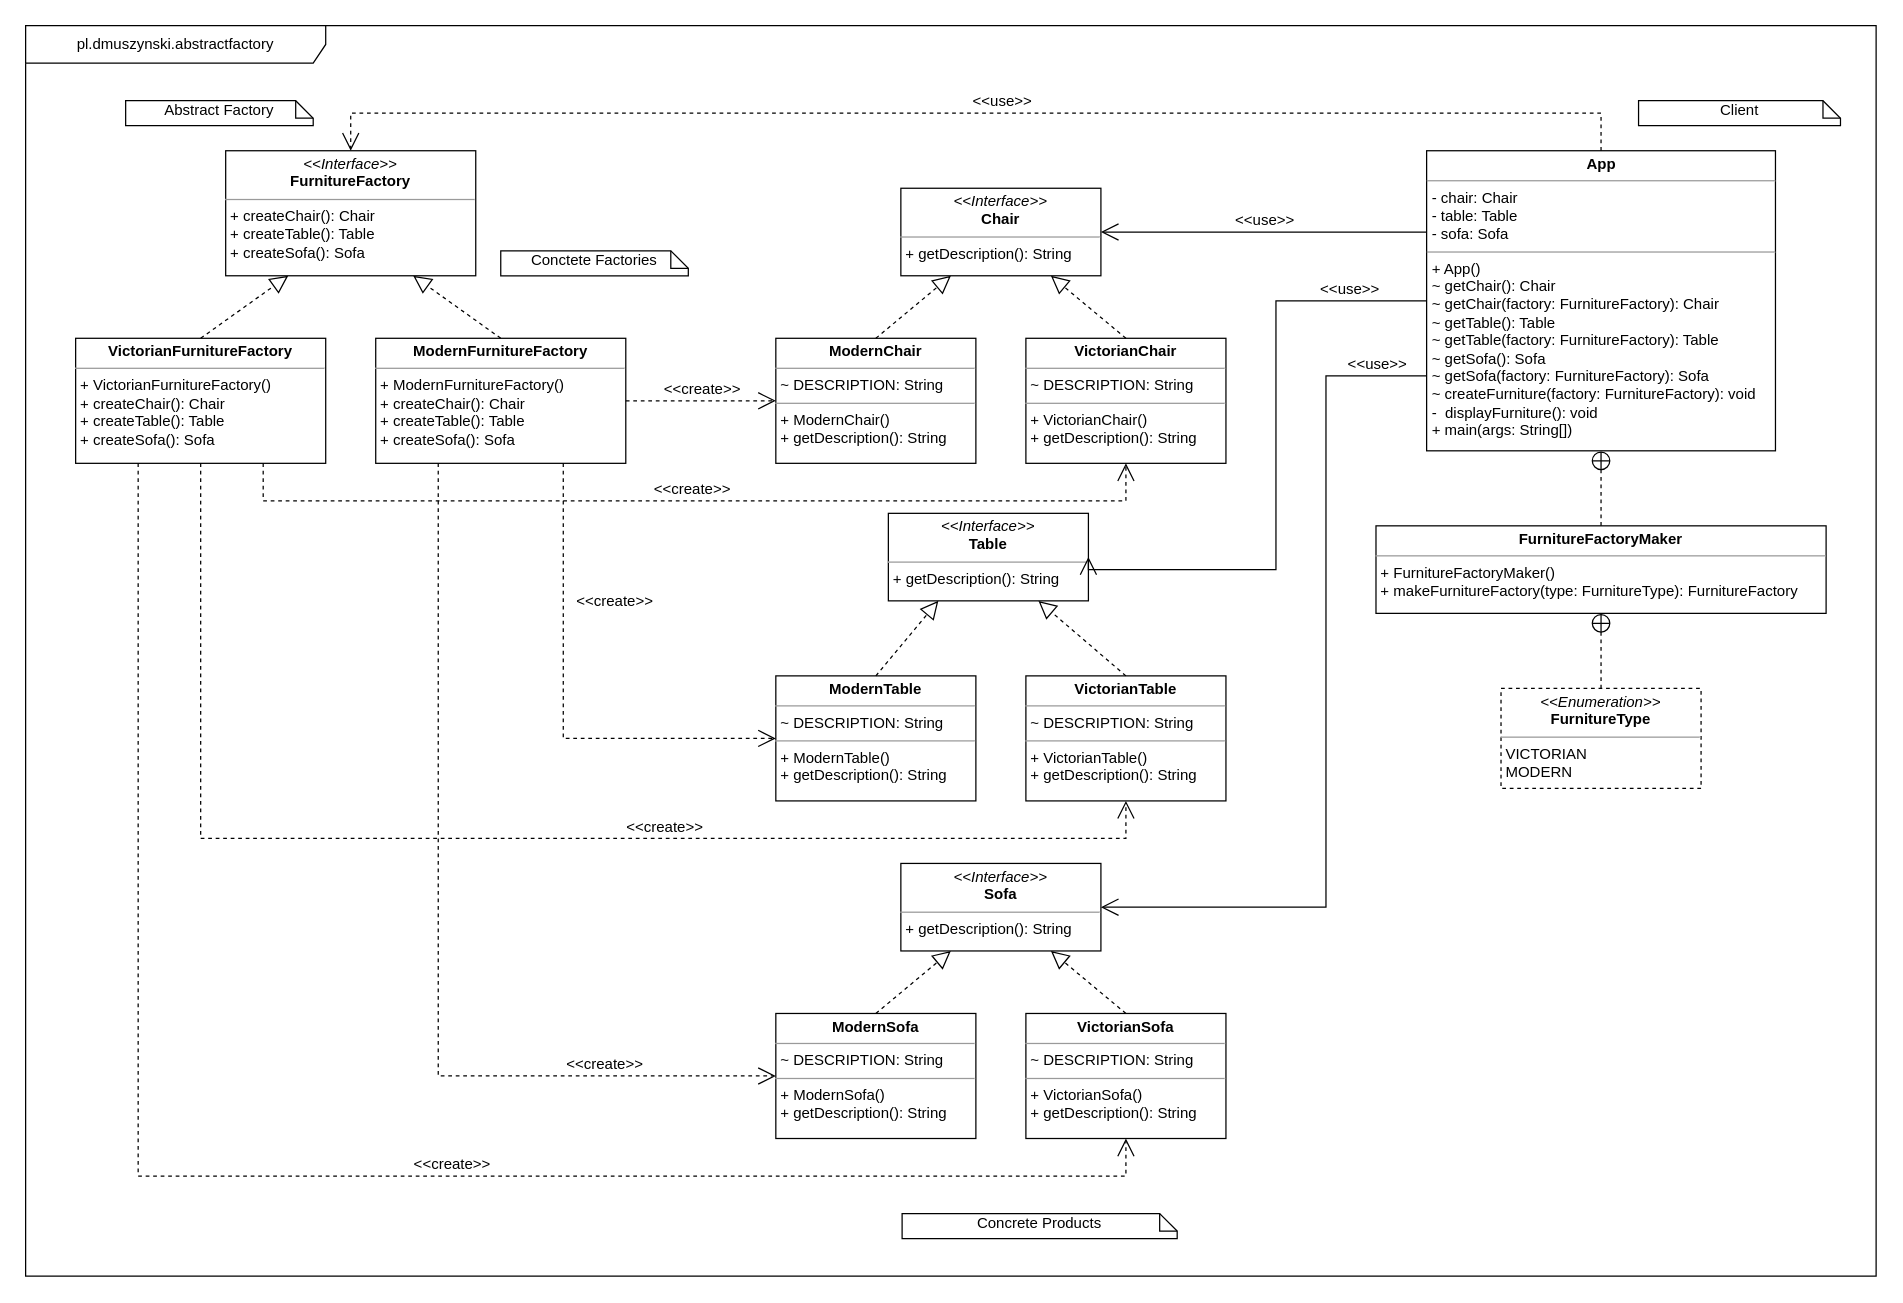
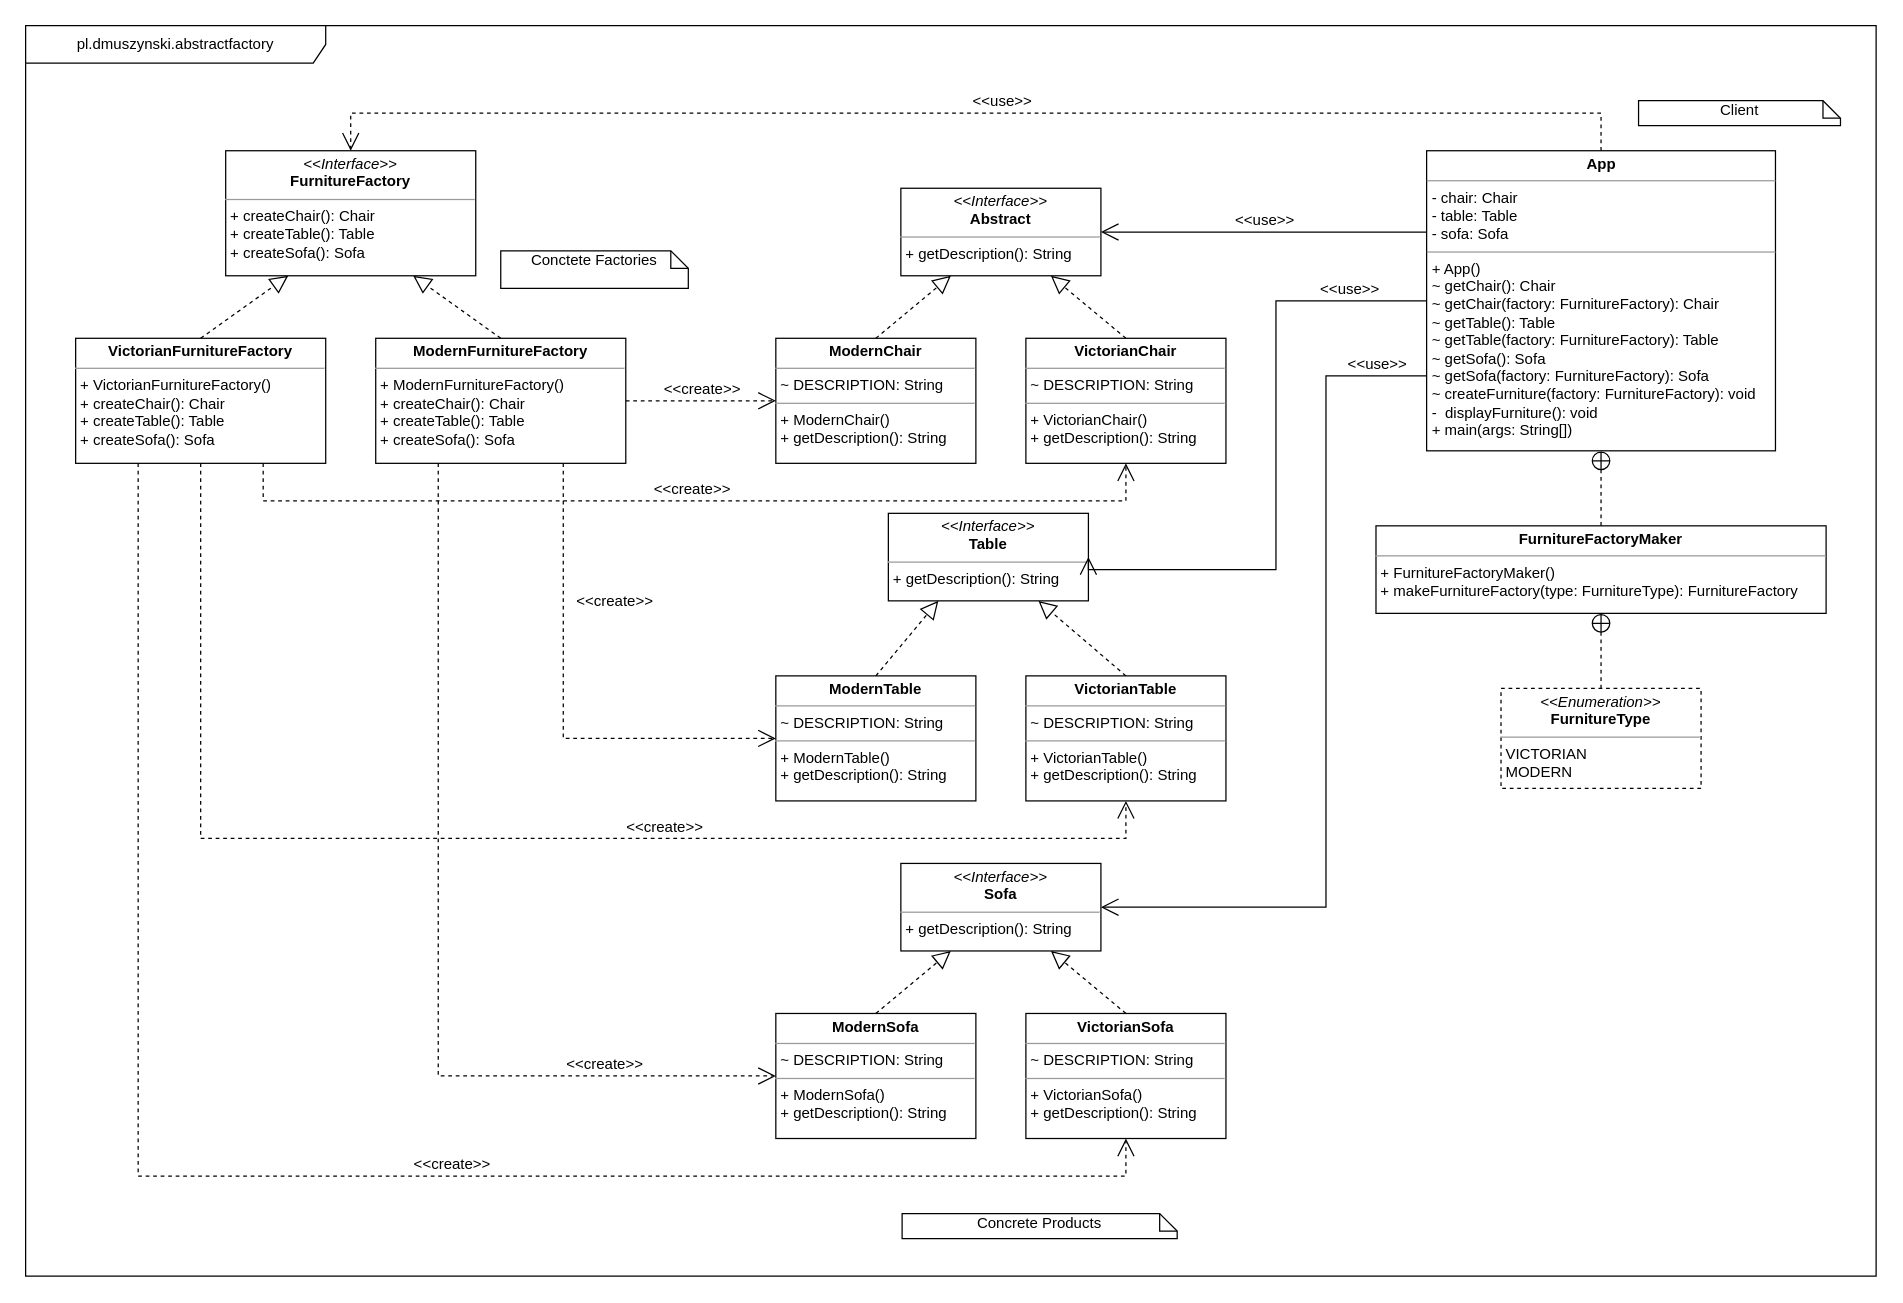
node "Abstract Factory": removed
node "<<Interface>> Chair + getDescription(): String": label "<<Interface>> Chair + getDescription(): String" -> "<<Interface>> Abstract + getDescription(): String"
node "Conctete Factories": size 188x25 -> 188x38
